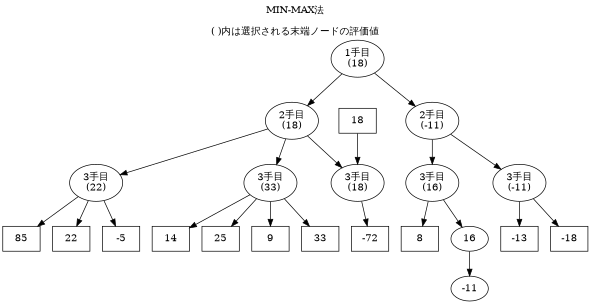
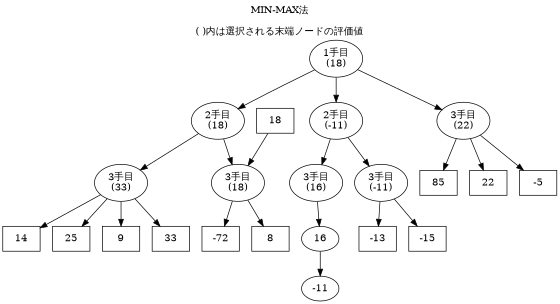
edge "2手目 (18)" -> "3手目 (22)": now "1手目 (18)" -> "3手目 (22)"
edge "3手目 (16)" -> "8": now "3手目 (18)" -> "8"
node "-18": label "-18" -> "-15"
